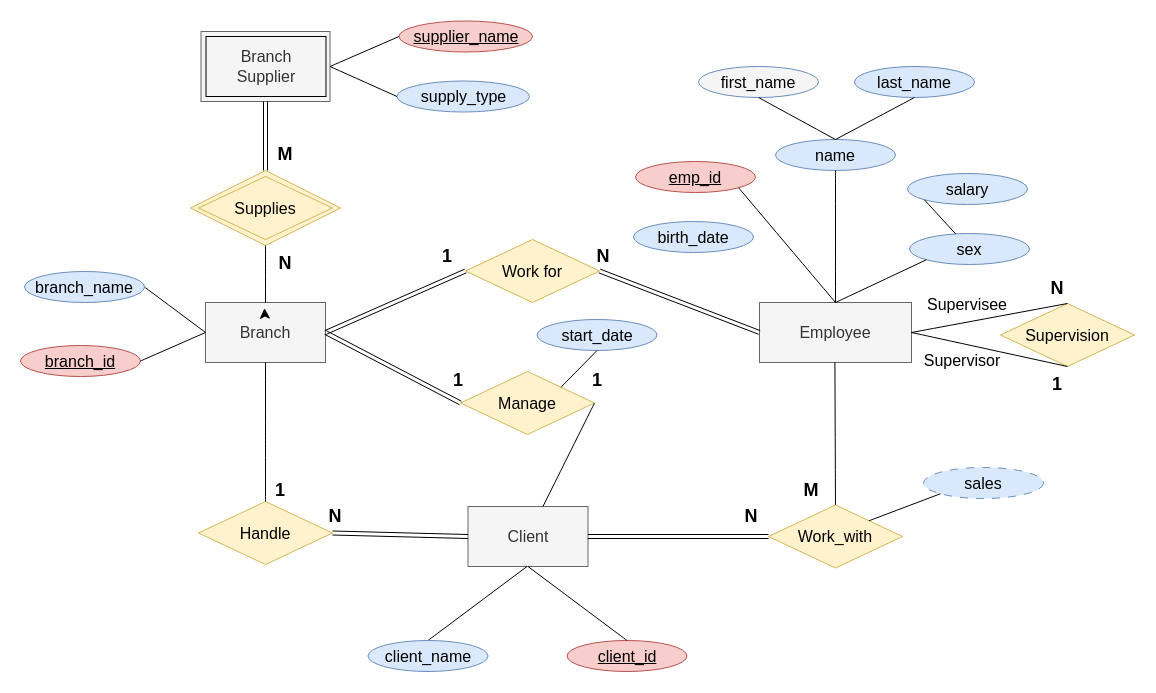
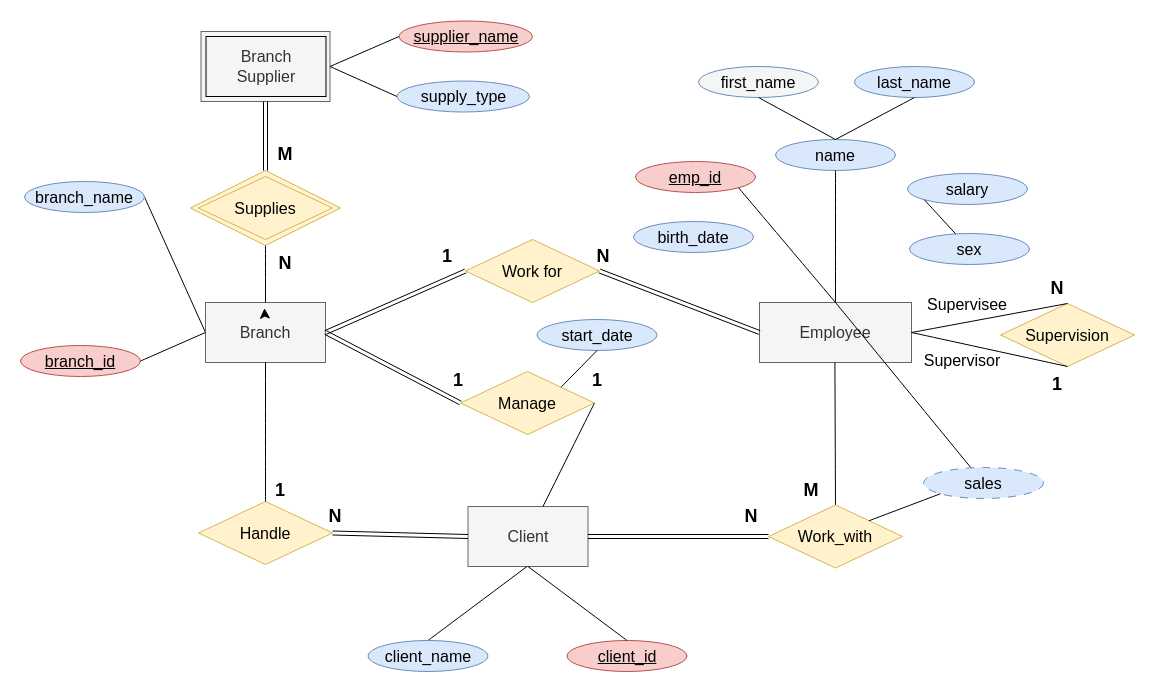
edge "sex" -- "Employee": now "sales" -- "Employee"
node "branch_name": moved (85, 287) -> (85, 197)
